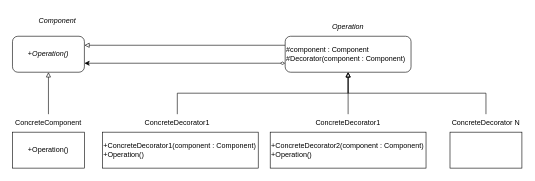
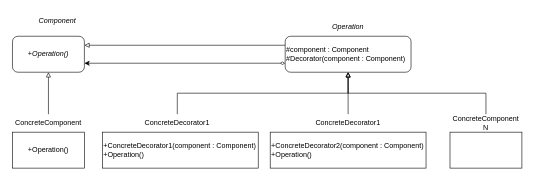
node "ConcreteDecorator N": label "ConcreteDecorator N" -> "ConcreteComponent N"
